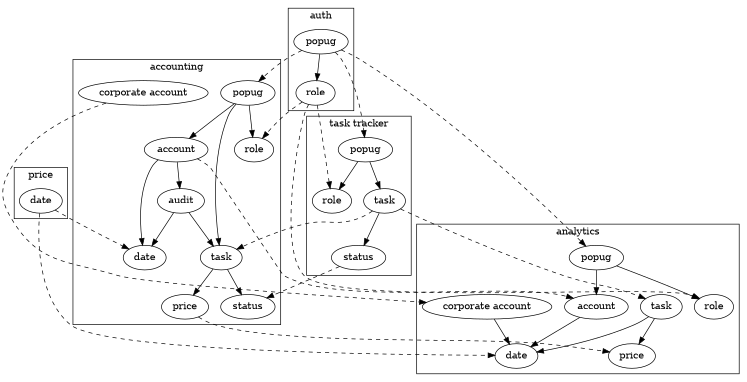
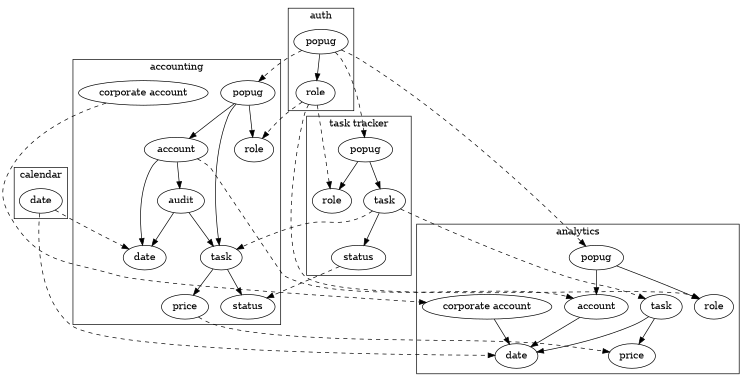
cluster "price": label "price" -> "calendar"
